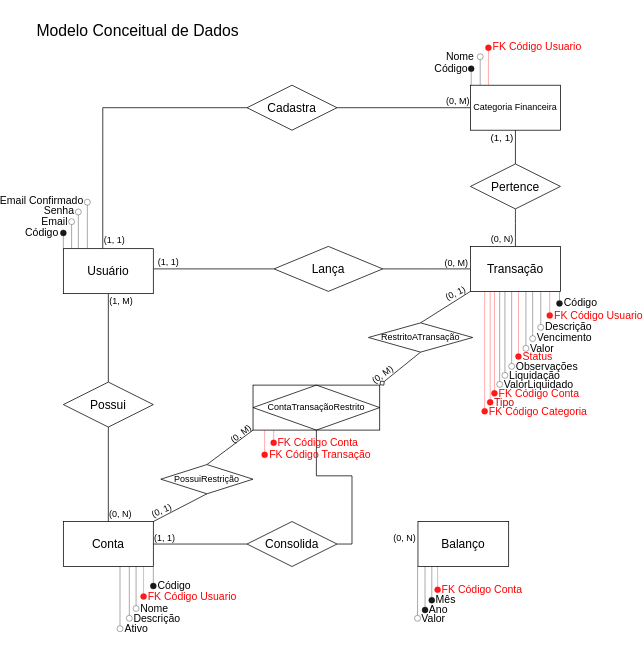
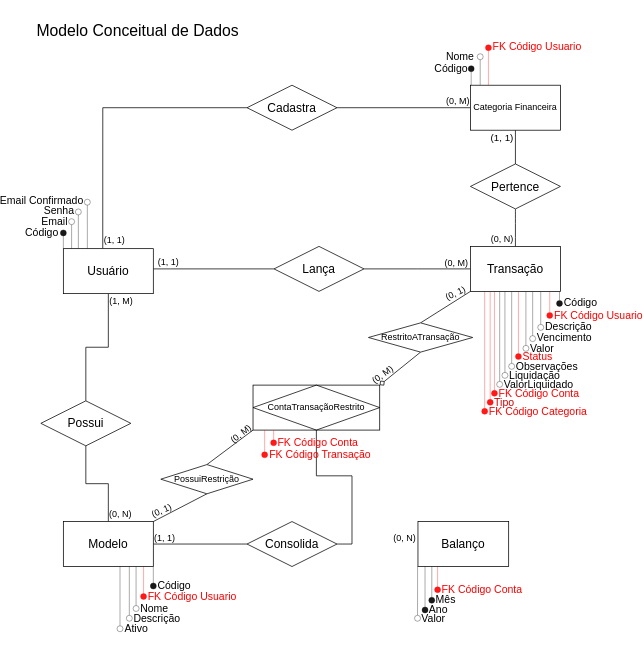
node "Lança": size 109x45 -> 90x45
node "Possui": moved (108, 405) -> (86, 423)
node "Conta": label "Conta" -> "Modelo"
